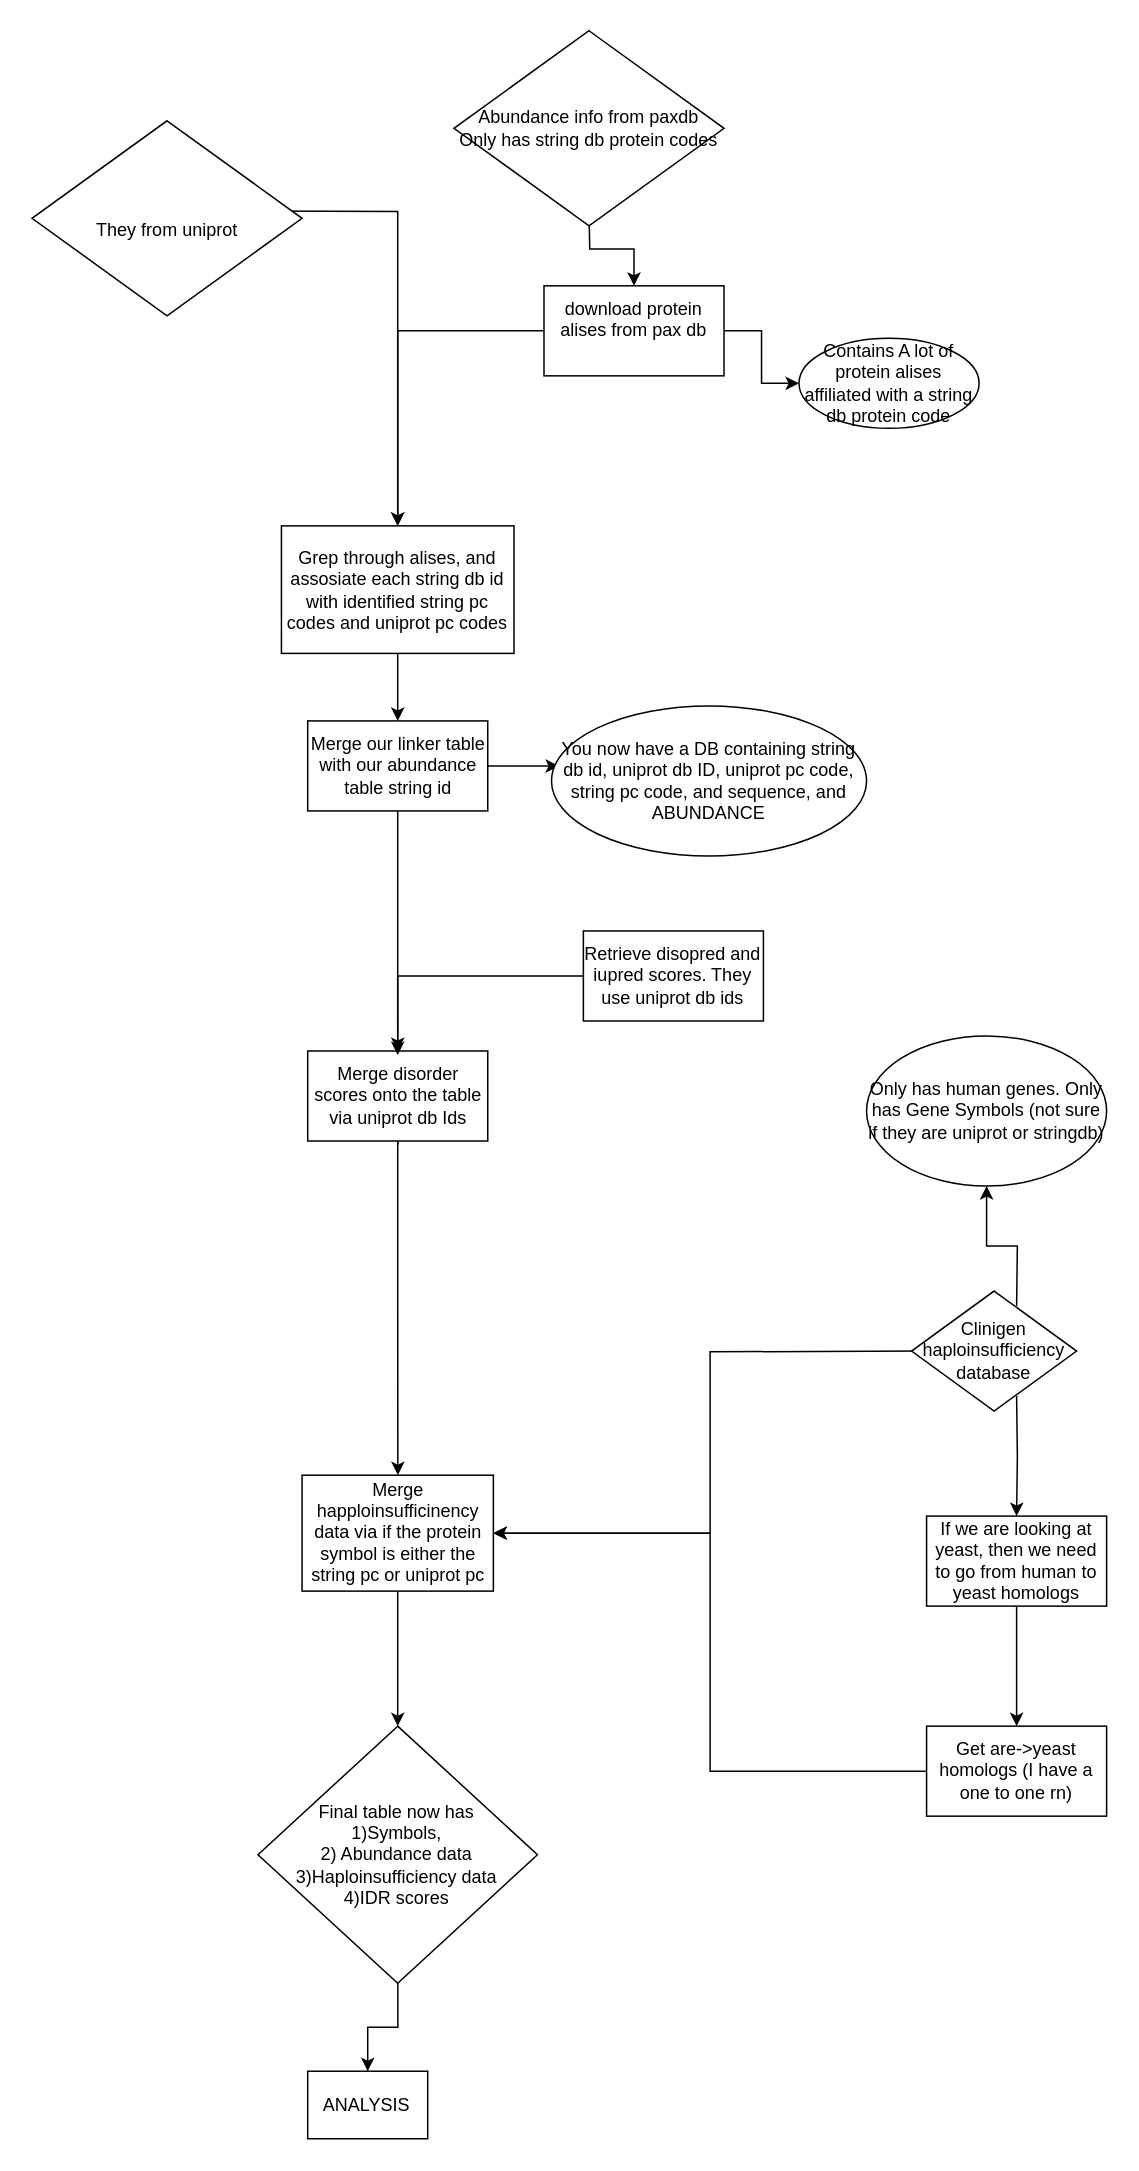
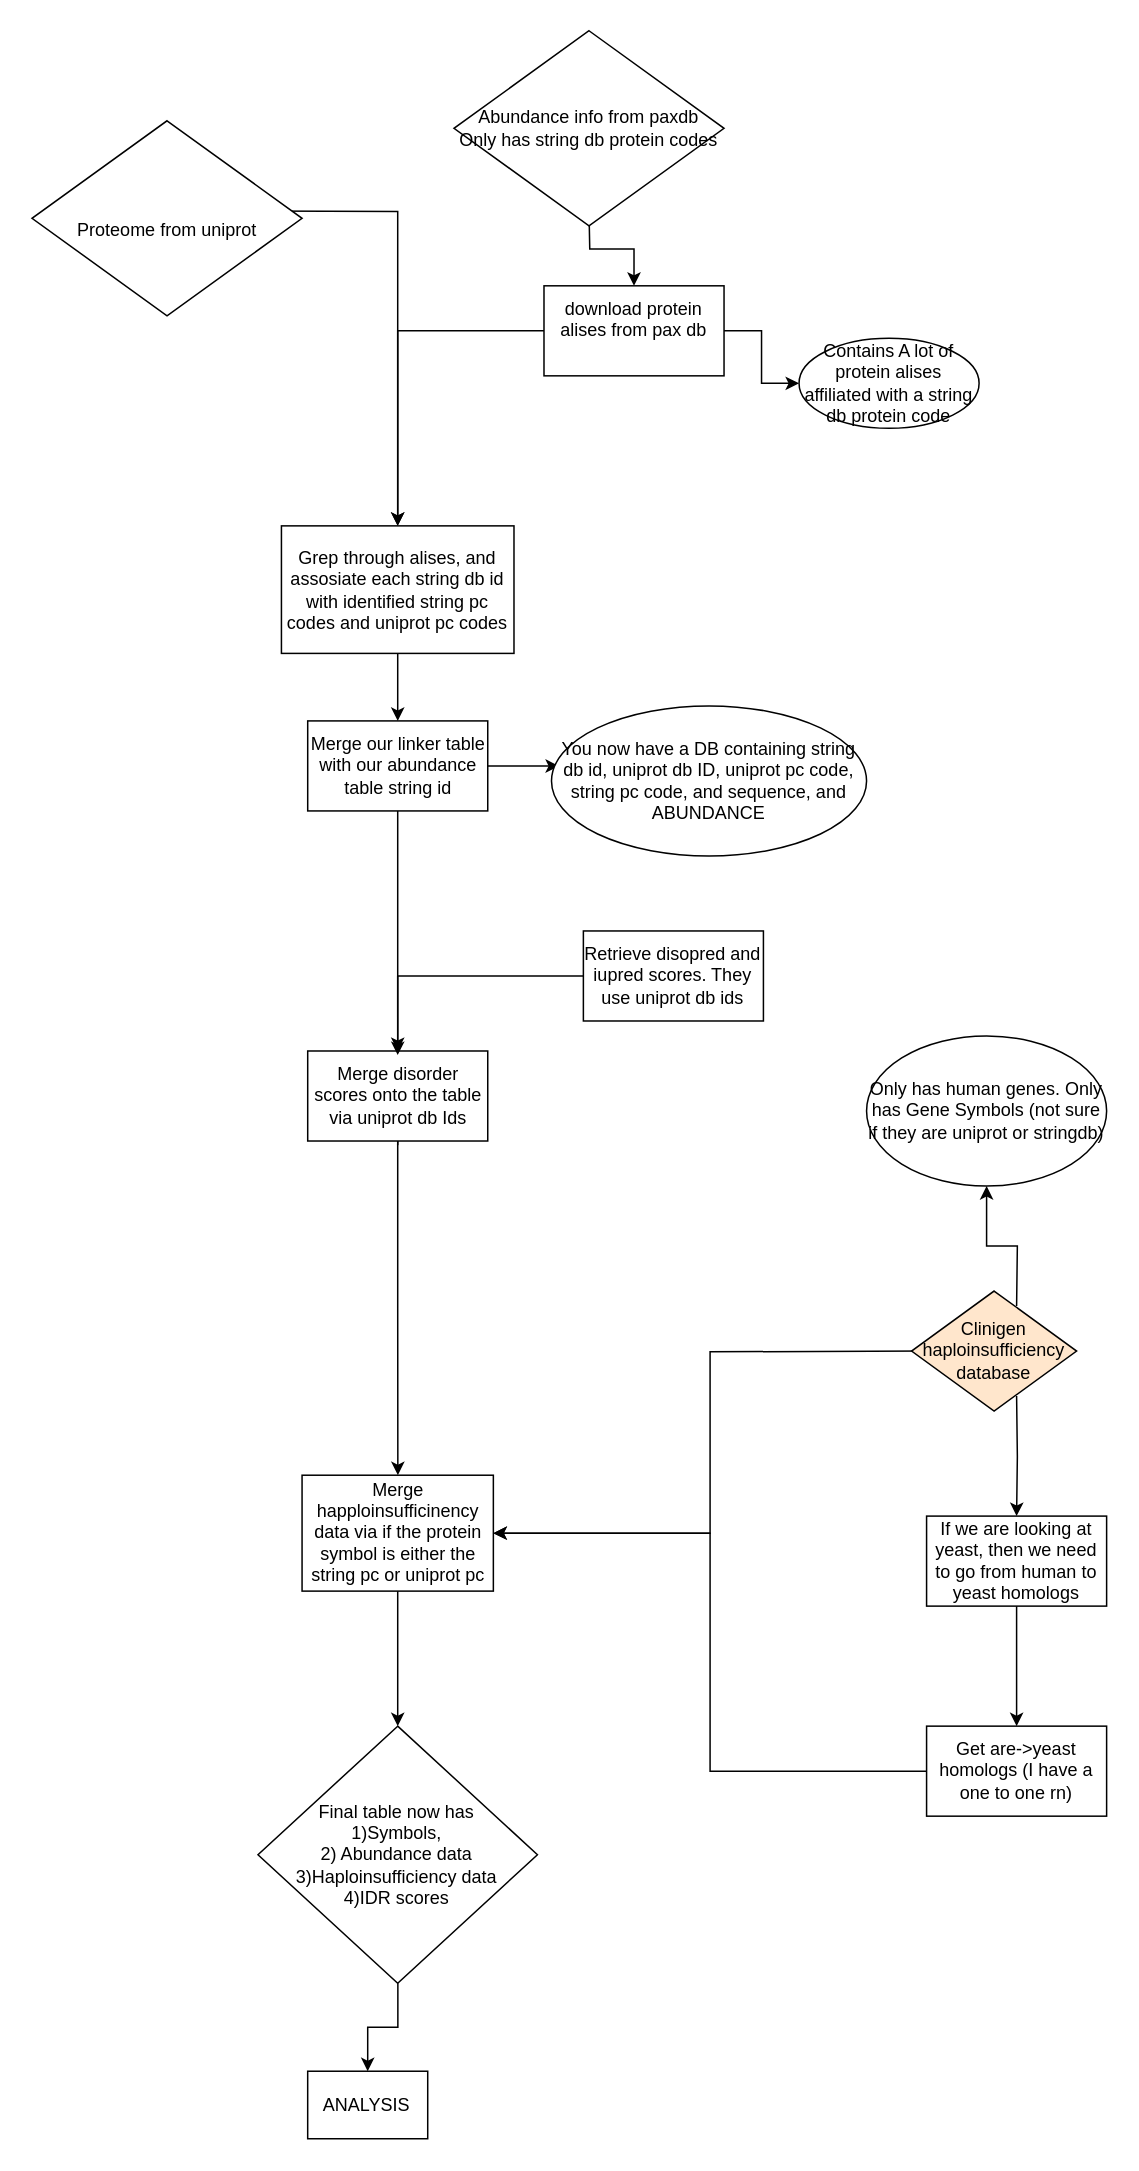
node "They from uniprot": label "They from uniprot" -> "Proteome from uniprot"
node "Clinigen haploinsufficiency database": fillcolor #ffffff -> #ffe6cc
